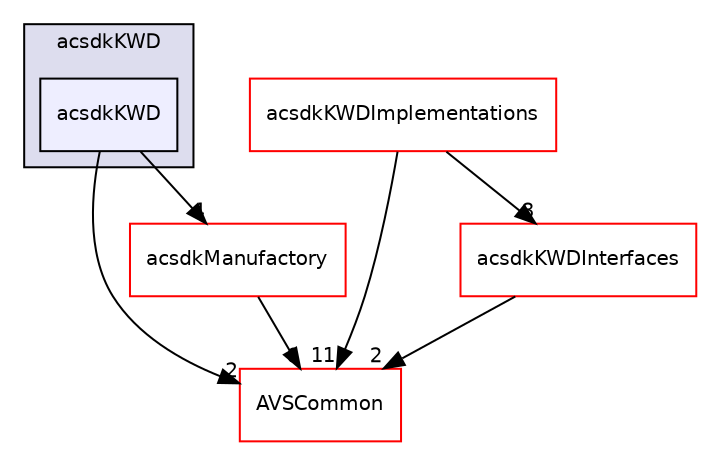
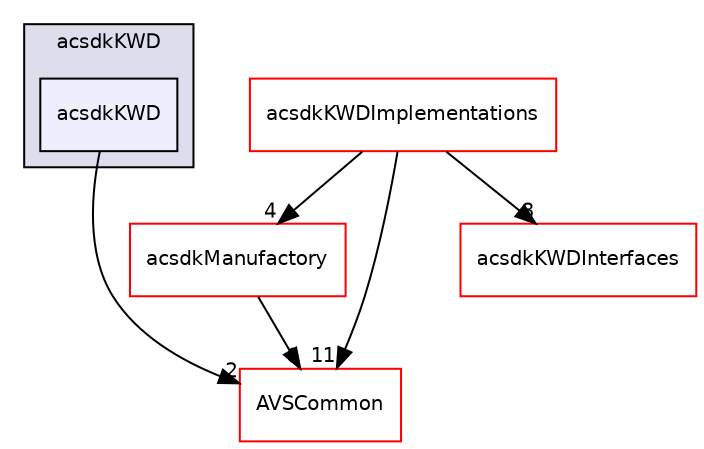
edge "acsdkKWD" -> "acsdkManufactory": now "acsdkKWDImplementations" -> "acsdkManufactory"
edge "acsdkKWDInterfaces" -> "AVSCommon": removed
